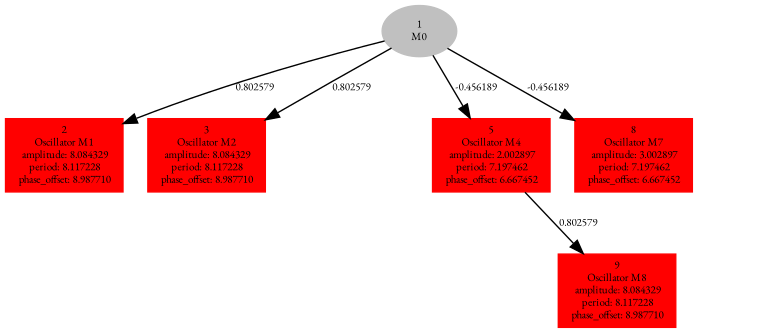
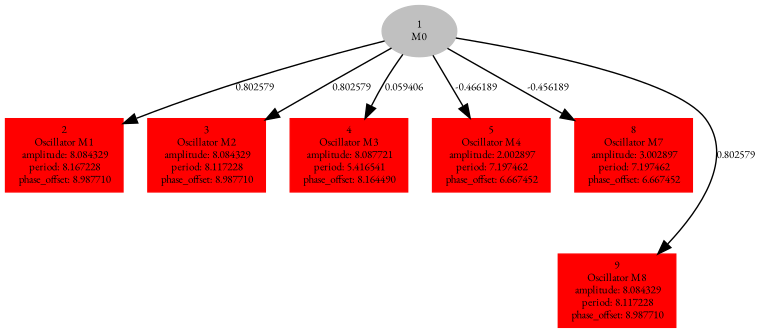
edge "1" -> "5": label "-0.456189 " -> "-0.466189 "
node "4": added
node "2": text "period: 8.117228" -> "period: 8.167228"
edge "5" -> "9": now "1" -> "9"
